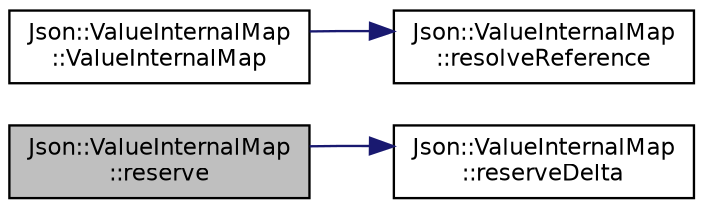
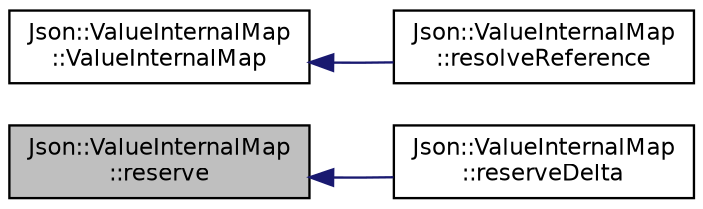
edge "Json::ValueInternalMap ::ValueInternalMap" -> "Json::ValueInternalMap ::resolveReference": reversed
edge "Json::ValueInternalMap ::reserve" -> "Json::ValueInternalMap ::reserveDelta": reversed
